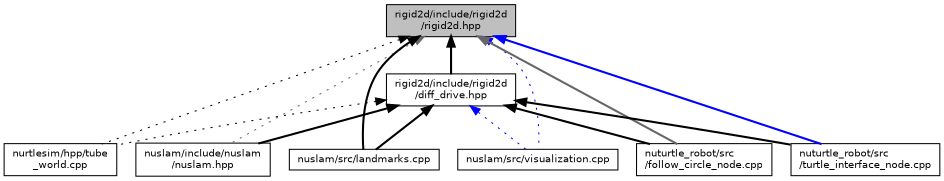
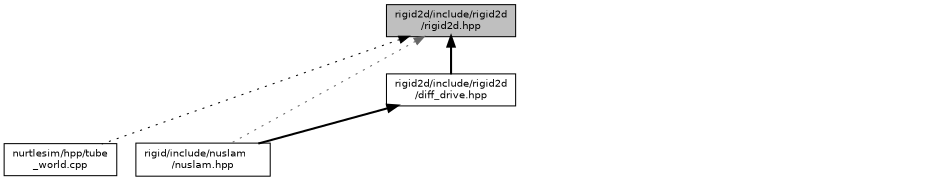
edge "nurtlesim/hpp/tube _world.cpp" -> "rigid2d/include/rigid2d /diff_drive.hpp": removed
node "nuslam/include/nuslam /nuslam.hpp": label "nuslam/include/nuslam /nuslam.hpp" -> "rigid/include/nuslam /nuslam.hpp"
node "nuslam/src/landmarks.cpp": removed
node "nuslam/src/visualization.cpp": removed
node "nuturtle_robot/src /follow_circle_node.cpp": removed
node "nuturtle_robot/src /turtle_interface_node.cpp": removed
